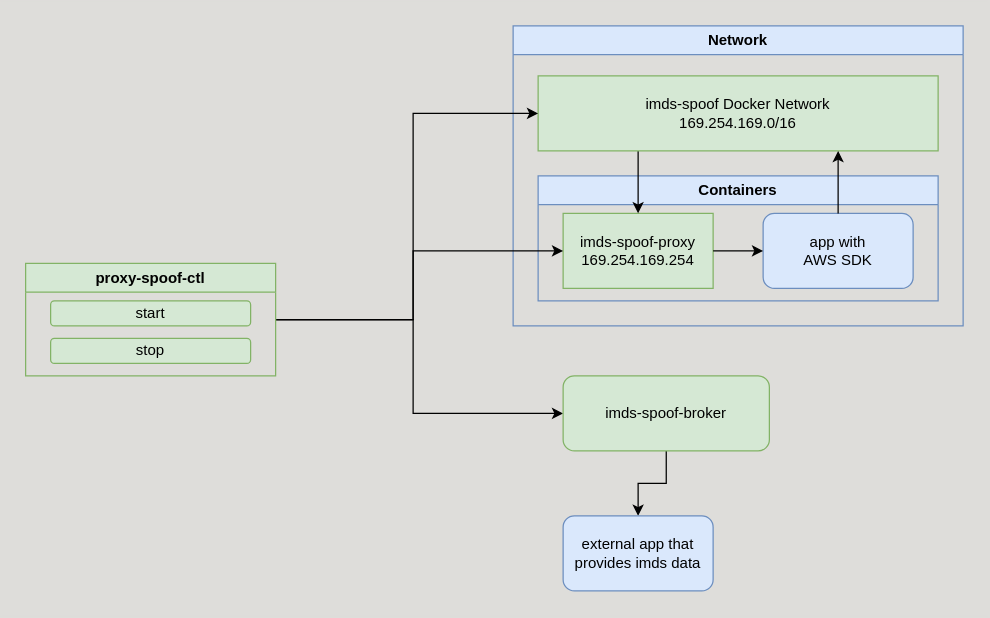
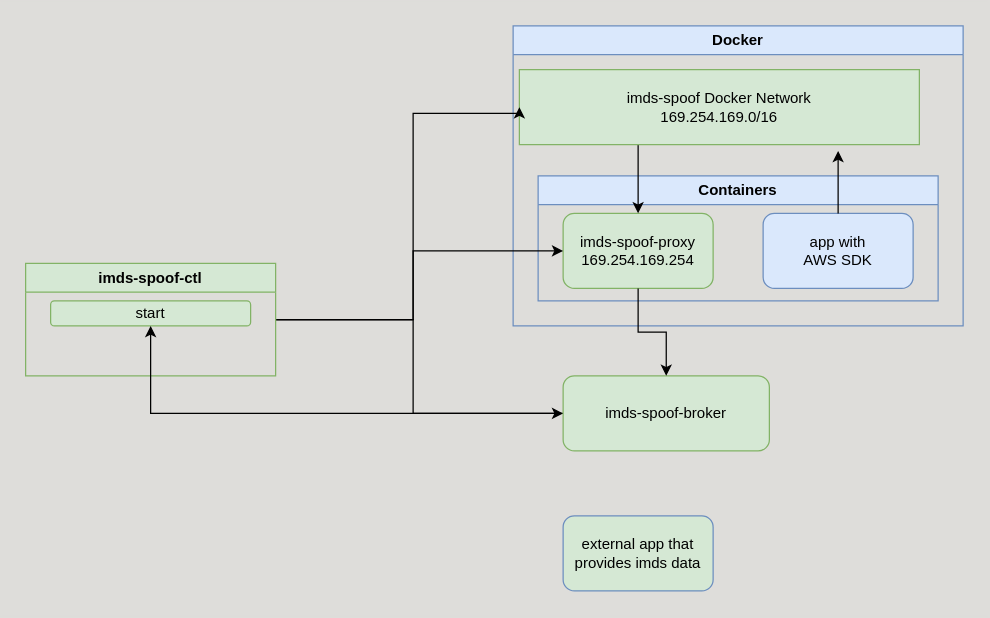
node "Network": label "Network" -> "Docker"
node "imds-spoof Docker Network 169.254.169.0/16": moved (738, 113) -> (719, 107)
node "imds-spoof-proxy 169.254.169.254": shape rectangle -> rounded rectangle
edge "imds-spoof-proxy 169.254.169.254" -> "app with AWS SDK": now "imds-spoof-proxy 169.254.169.254" -> "imds-spoof-broker"
node "proxy-spoof-ctl": label "proxy-spoof-ctl" -> "imds-spoof-ctl"
node "stop": removed
edge "imds-spoof-broker" -> "external app that provides imds data": now "imds-spoof-broker" -> "start"
node "external app that provides imds data": fillcolor #dae8fc -> #d5e8d4
